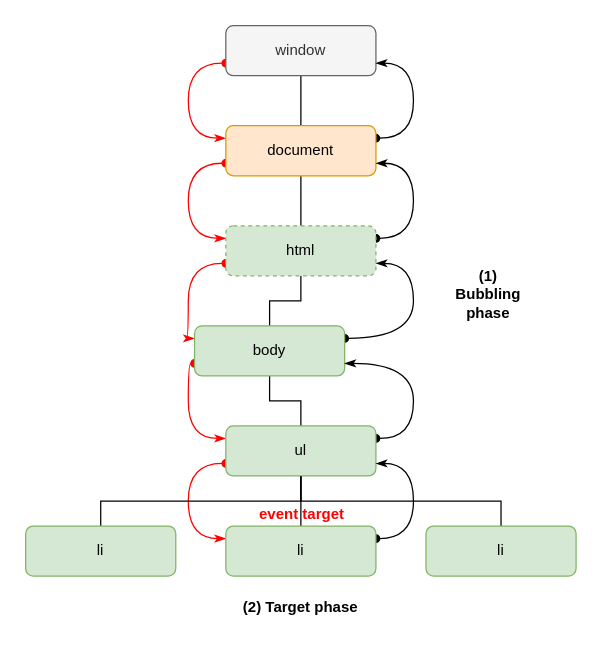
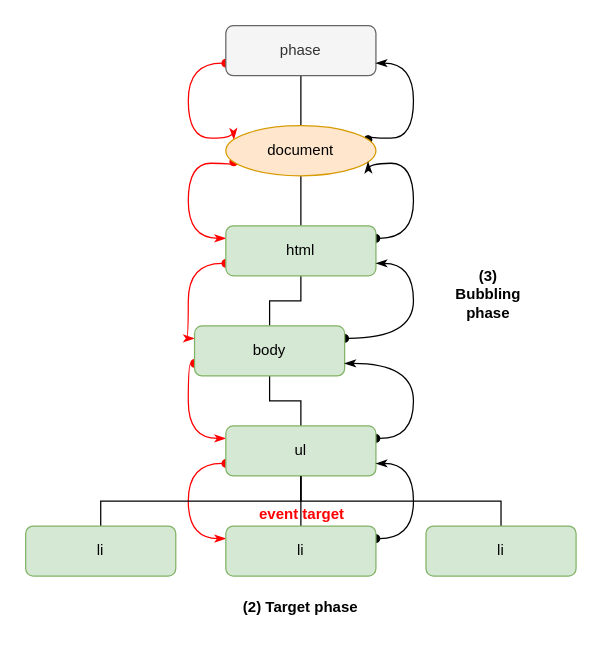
node "window": label "window" -> "phase"
node "document": shape rounded rectangle -> ellipse
node "html": style dashed -> solid
node "(1) Bubbling phase": label "(1) Bubbling phase" -> "(3) Bubbling phase"
